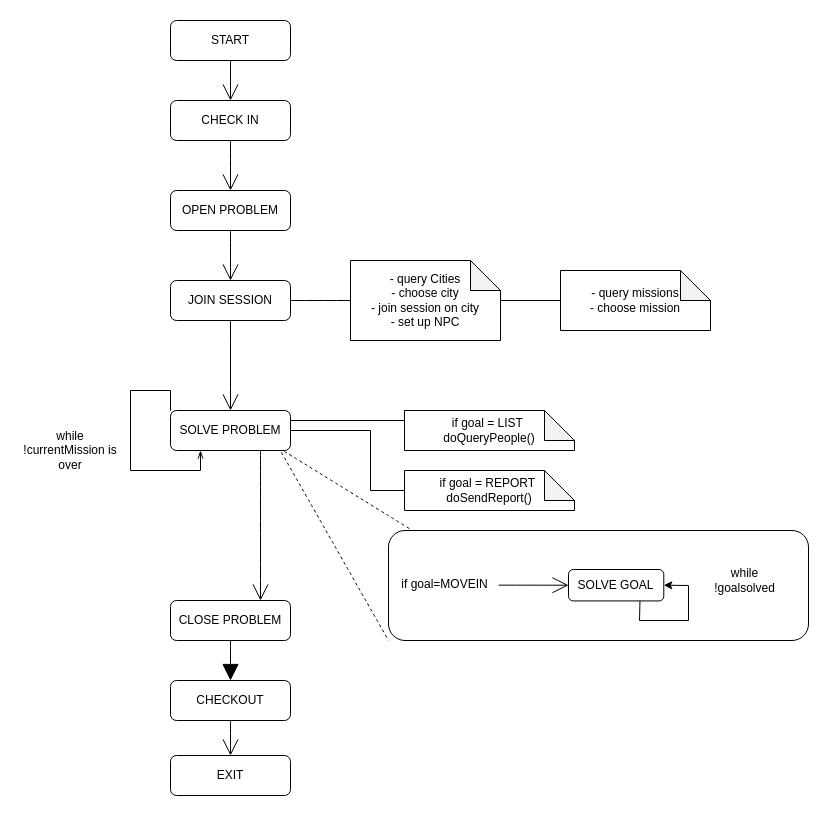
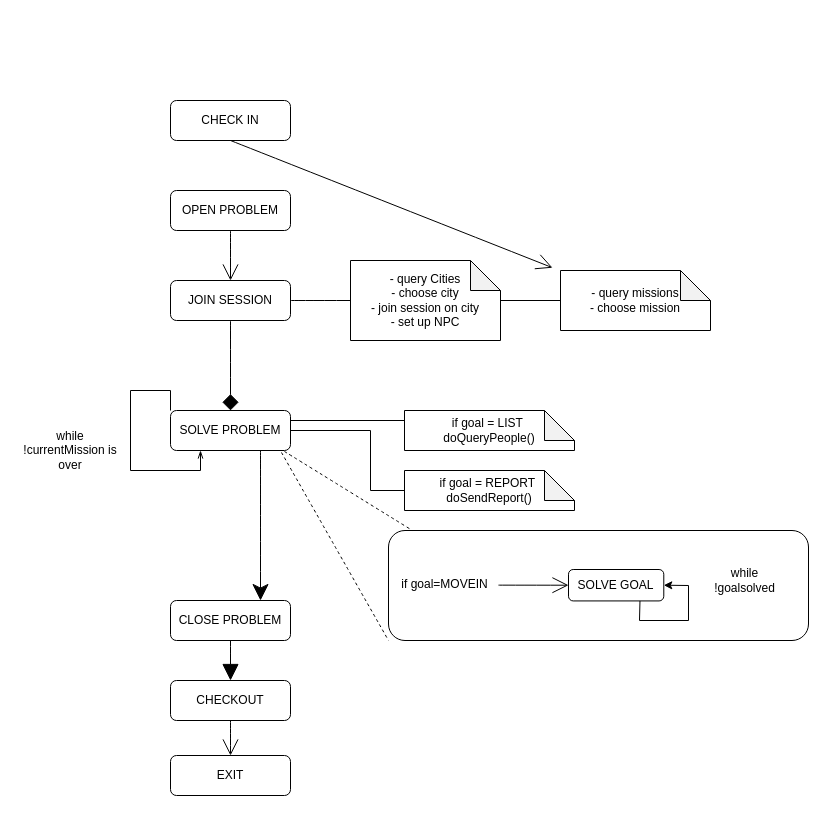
node "START": removed
edge "START" -> "CHECK IN": removed
edge "CHECK IN" -> "OPEN PROBLEM": now "CHECK IN" -> "- query missions - choose mission"
edge "JOIN SESSION" -> "SOLVE PROBLEM": arrowhead open -> diamond
edge "SOLVE PROBLEM" -> "CLOSE PROBLEM": arrowhead open -> classic
